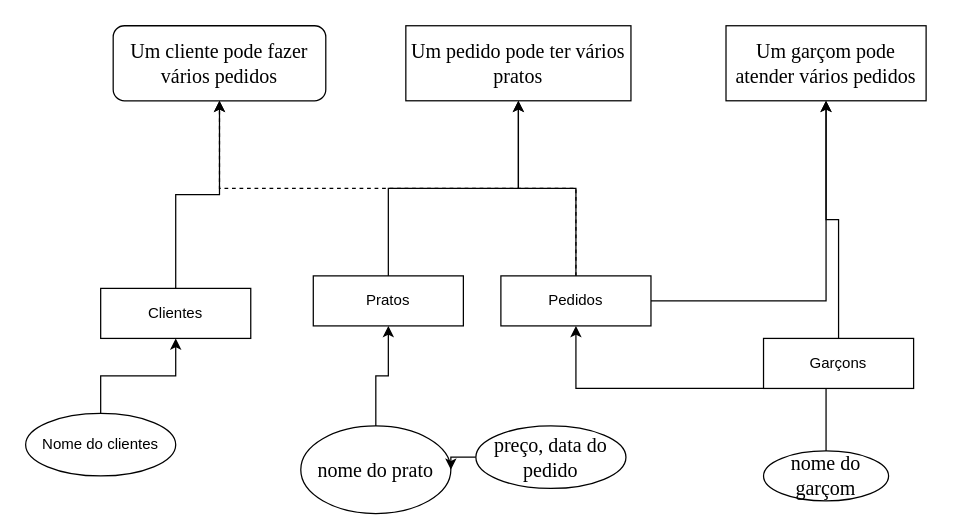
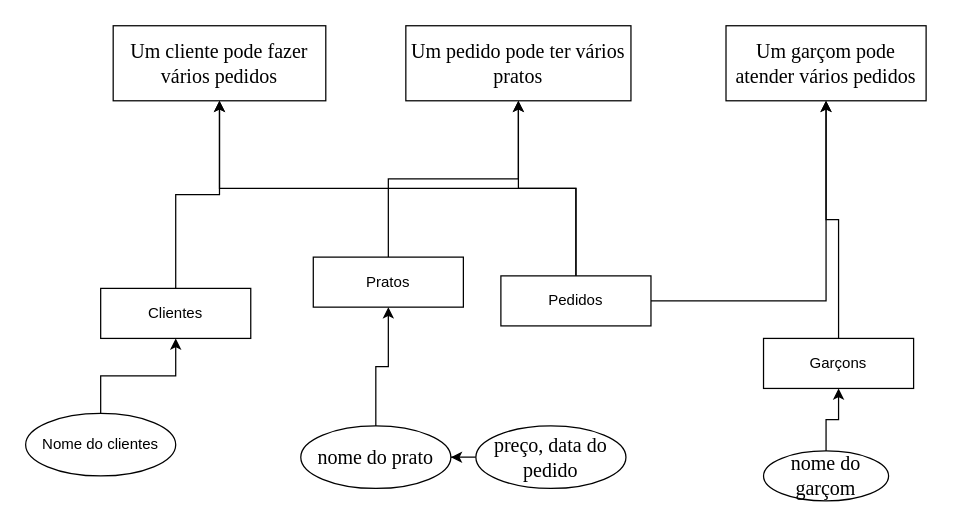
node "Um cliente pode fazer vários pedidos": shape rounded rectangle -> rectangle
edge "Pedidos" -> "Um cliente pode fazer vários pedidos": style dashed -> solid
node "Pratos": moved (388, 301) -> (388, 282)
edge "nome do garçom" -> "Pedidos": now "nome do garçom" -> "Garçons"
node "nome do prato": size 150x88 -> 150x63
